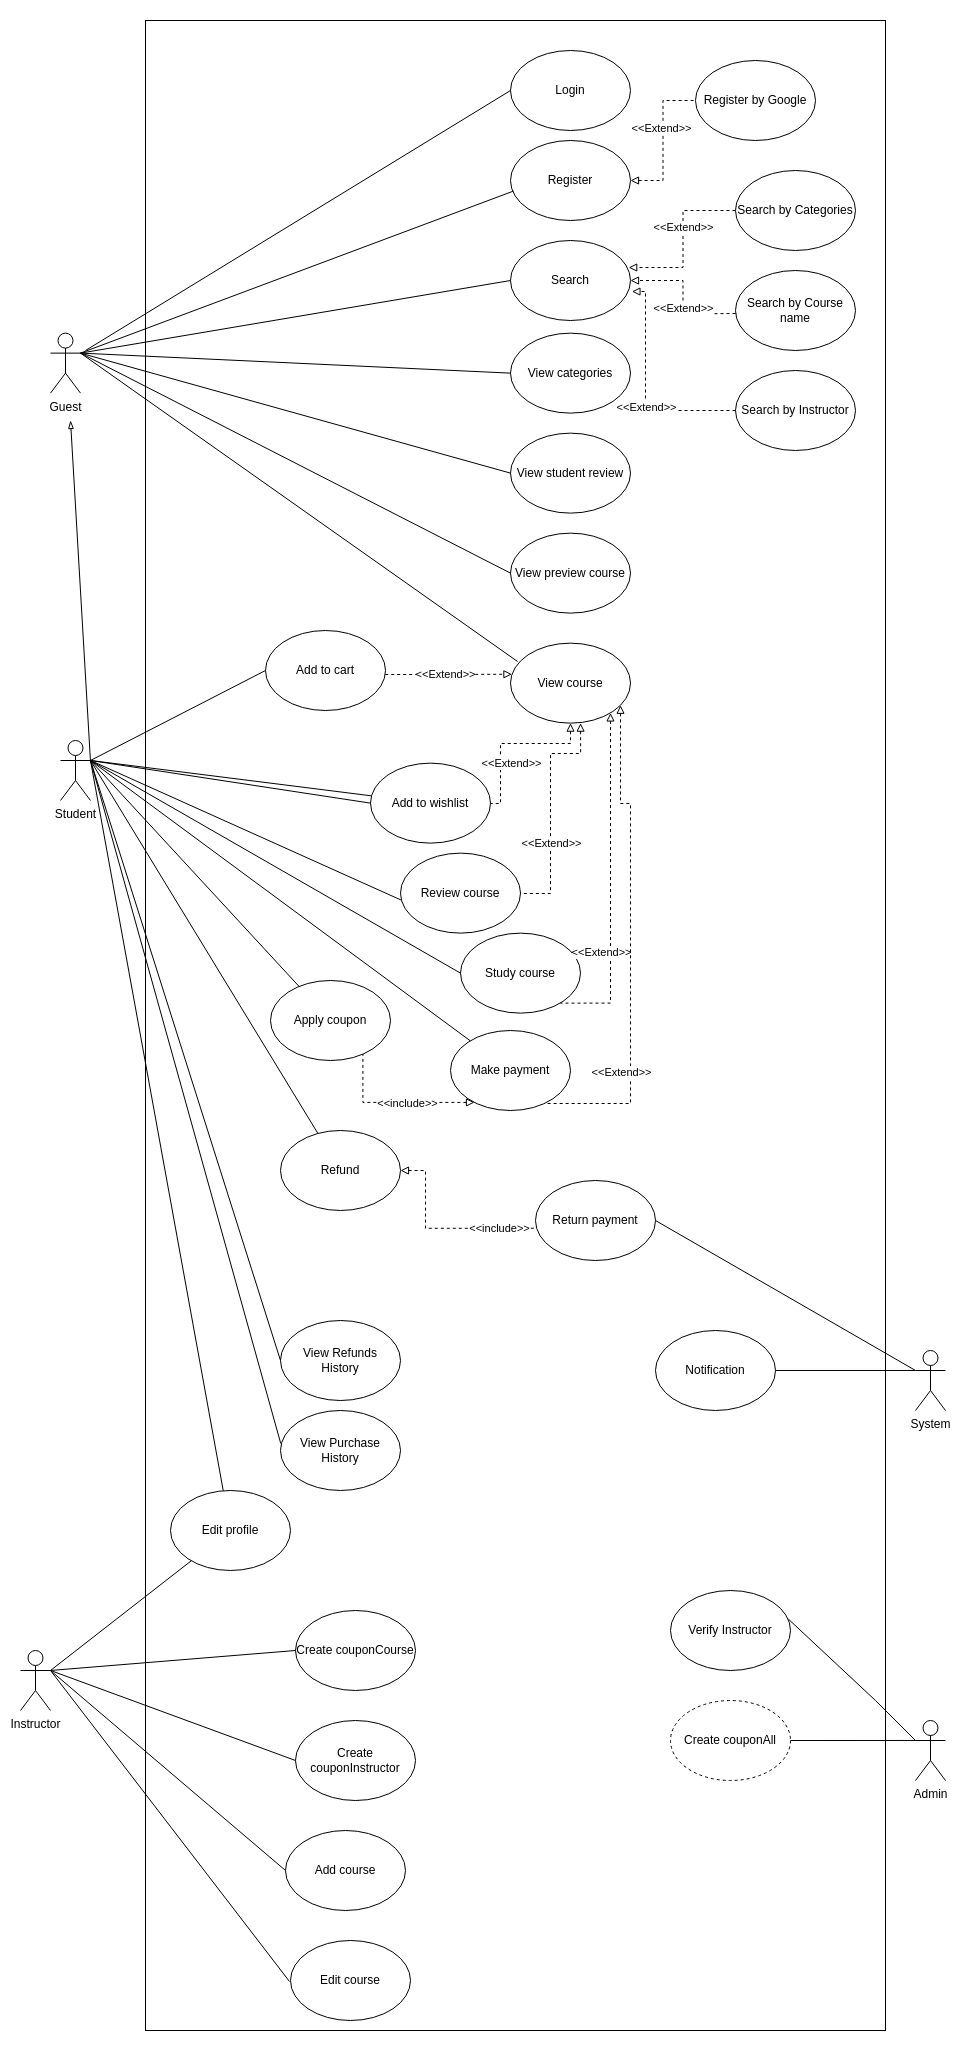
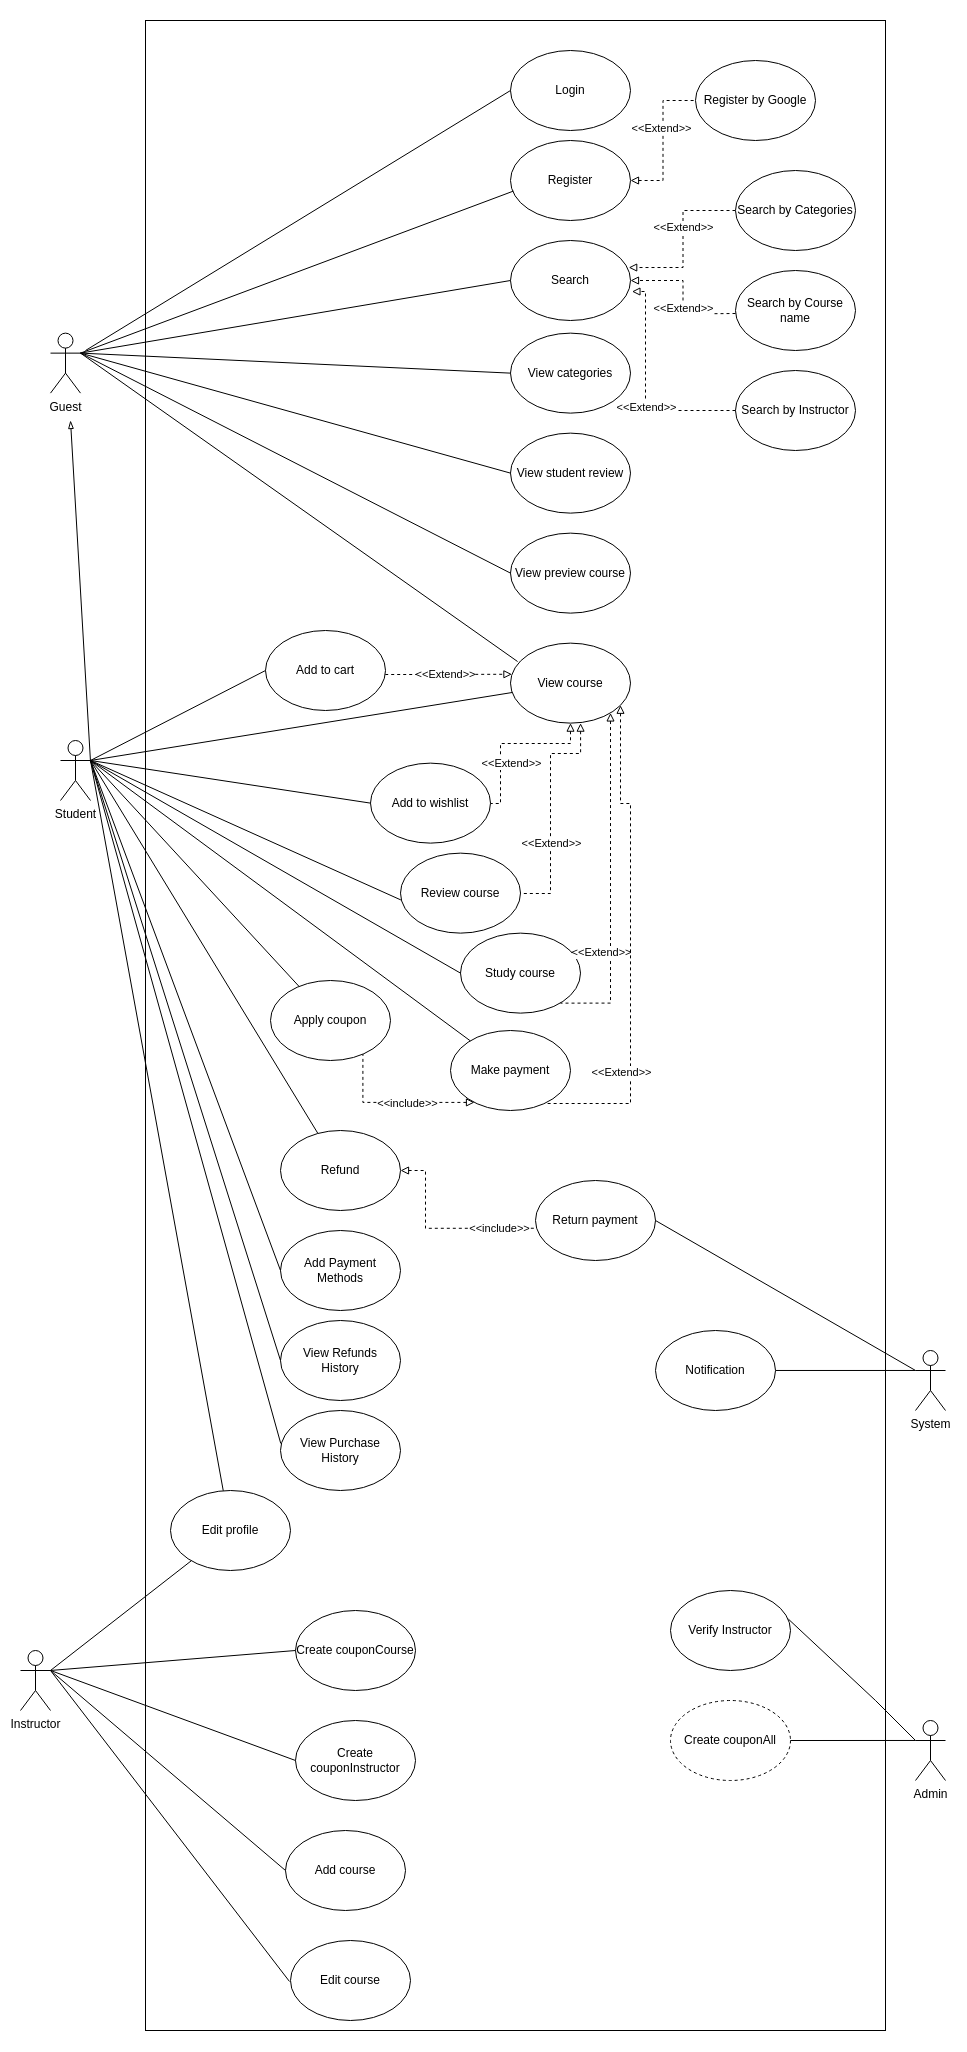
edge "Student" -- "Add to wishlist": now "Student" -- "View course"
edge "Student" -- "Add Payment Methods": added
node "Add Payment Methods": added
